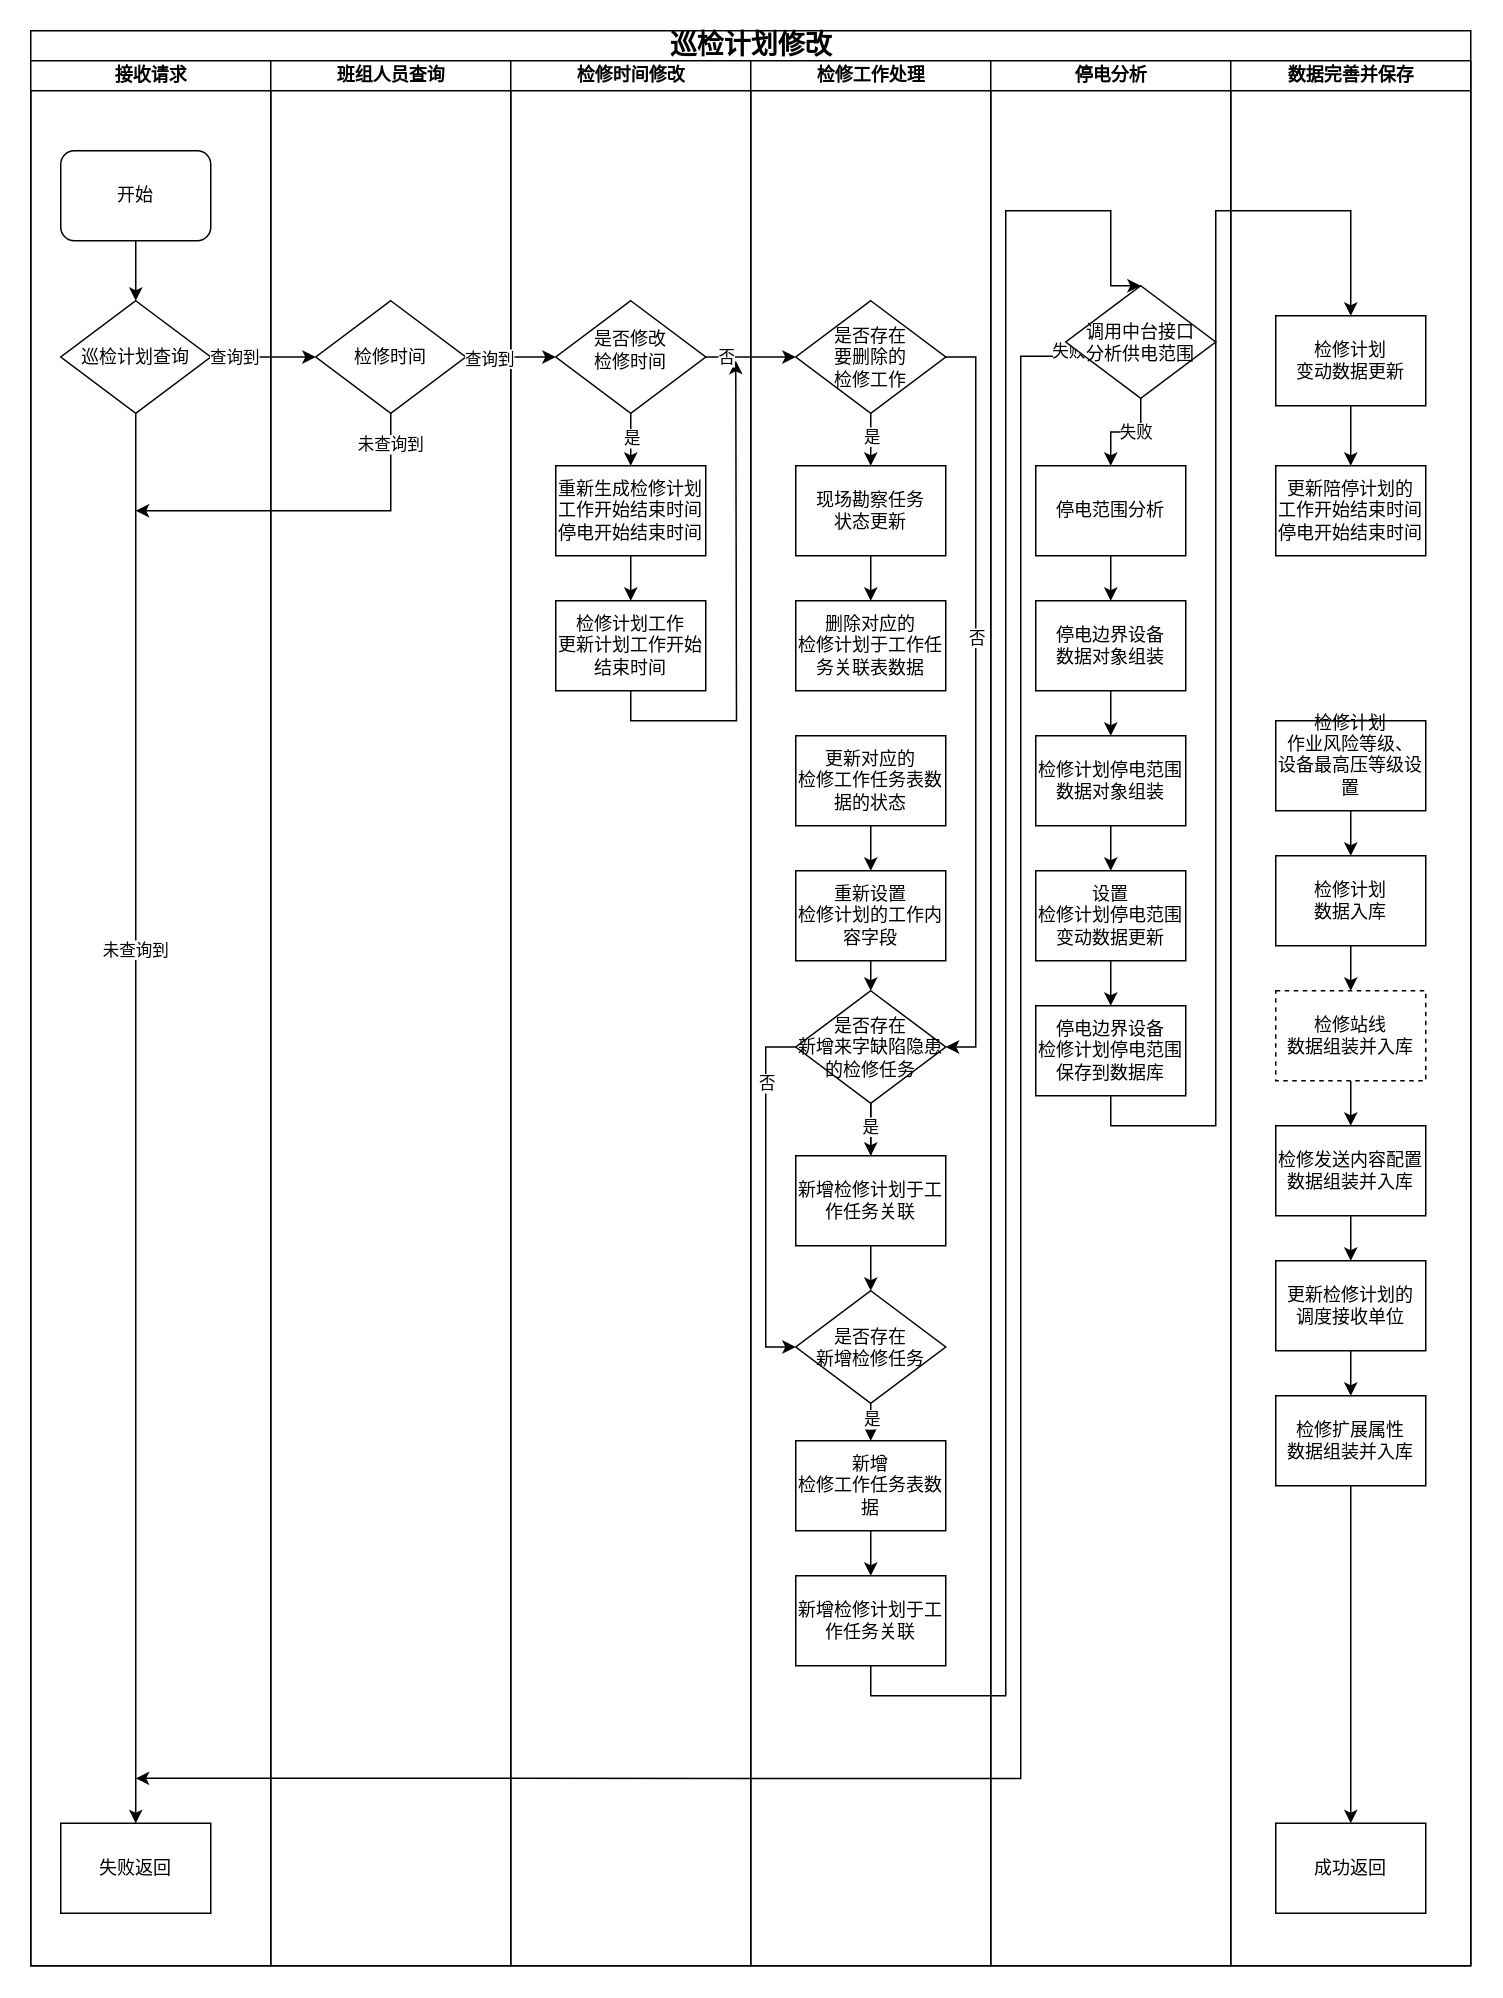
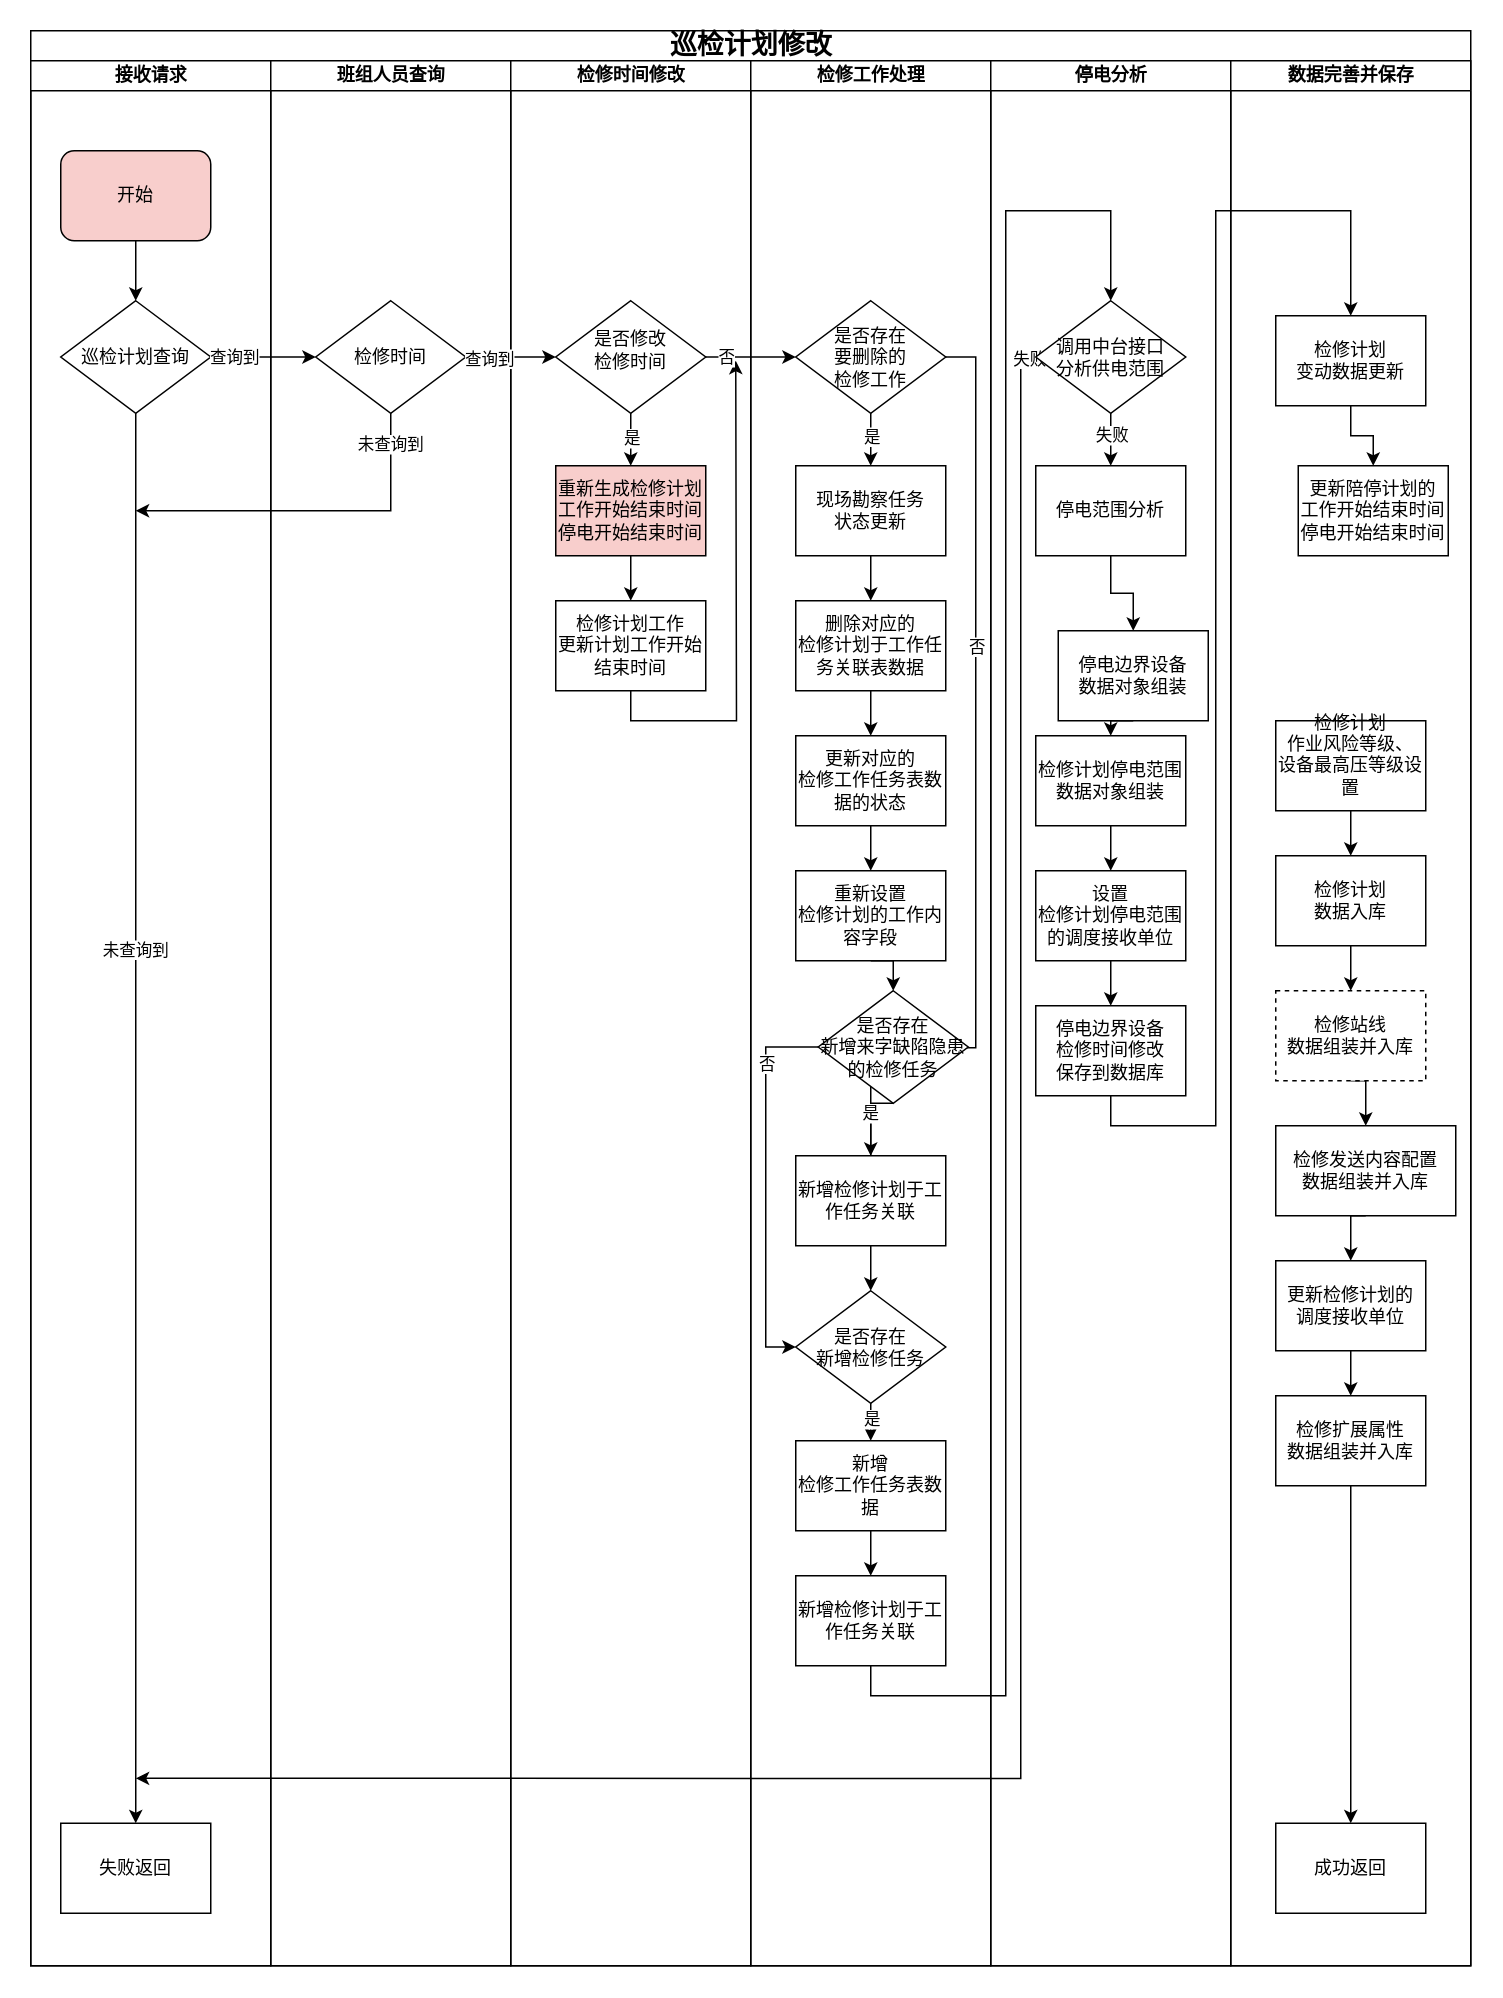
node "开始": fillcolor #ffffff -> #f8cecc
node "调用中台接口 分析供电范围": moved (1141, 342) -> (1111, 357)
node "重新生成检修计划 工作开始结束时间 停电开始结束时间": fillcolor #ffffff -> #f8cecc
node "更新陪停计划的 工作开始结束时间 停电开始结束时间": moved (1351, 511) -> (1373, 511)
node "停电边界设备 数据对象组装": moved (1111, 646) -> (1133, 676)
edge "删除对应的 检修计划于工作任务关联表数据" -> "更新对应的 检修工作任务表数据的状态": added
node "设置 检修计划停电范围 变动数据更新": label "设置 检修计划停电范围 变动数据更新" -> "设置 检修计划停电范围 的调度接收单位"
node "是否存在 新增来字缺陷隐患 的检修任务": moved (871, 1047) -> (893, 1047)
node "停电边界设备 检修计划停电范围 保存到数据库": label "停电边界设备 检修计划停电范围 保存到数据库" -> "停电边界设备 检修时间修改 保存到数据库"
node "检修发送内容配置 数据组装并入库": size 150x90 -> 180x90
